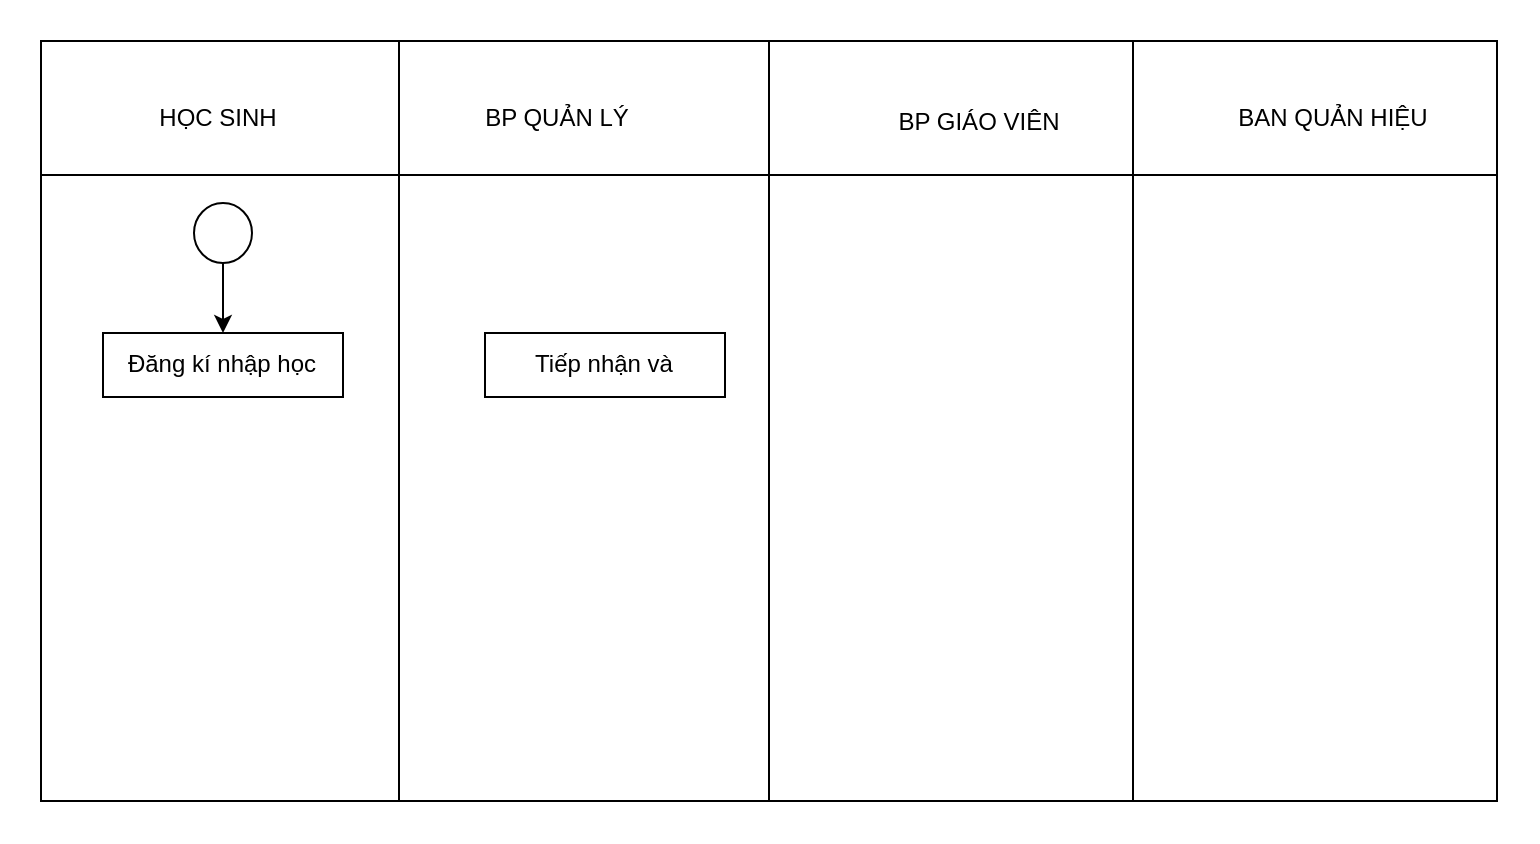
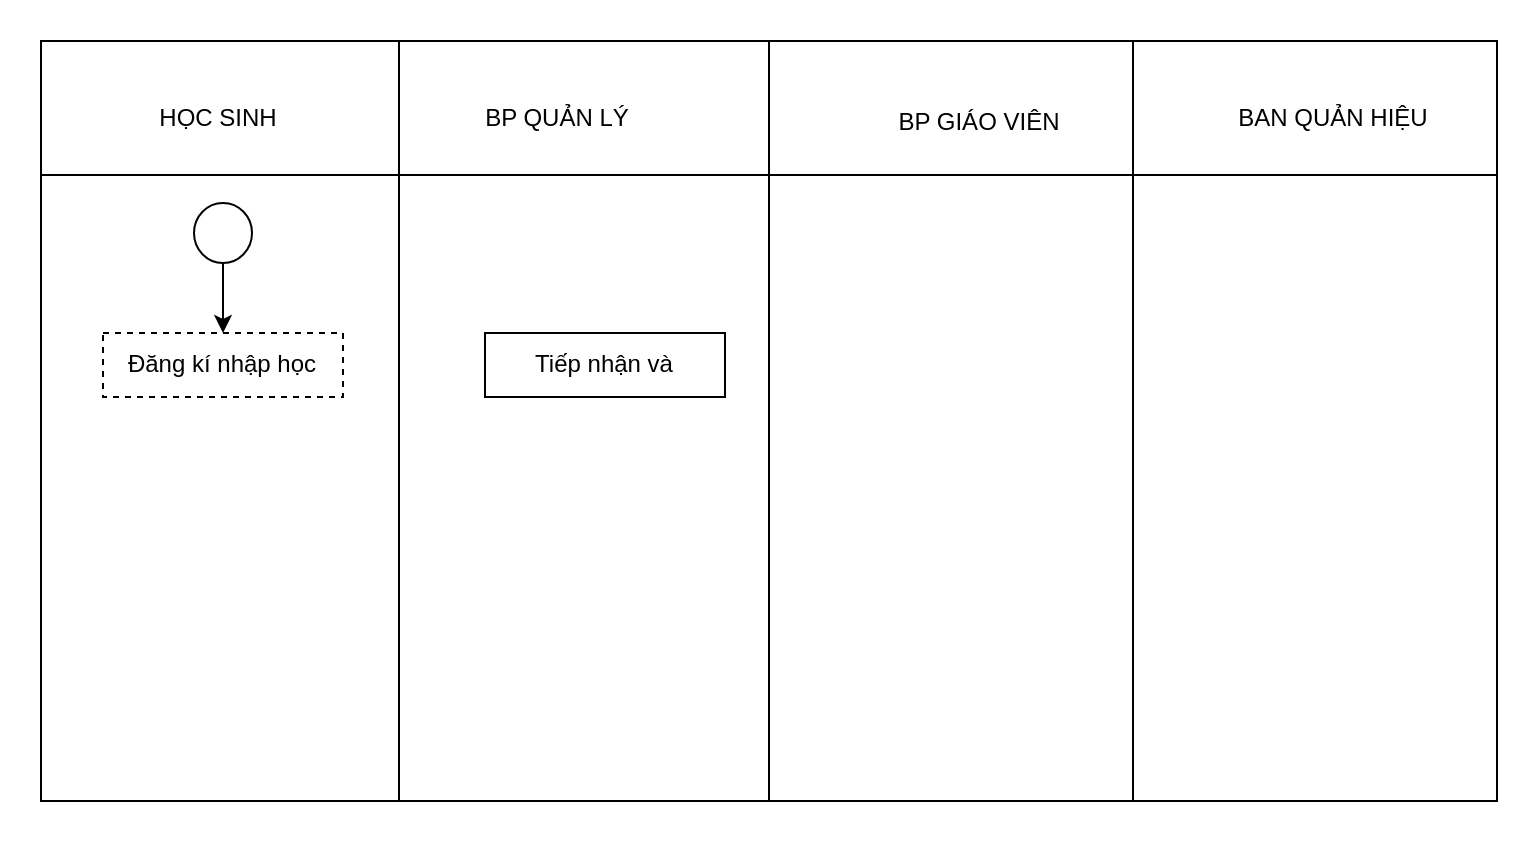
node "Đăng kí nhập học": style solid -> dashed
